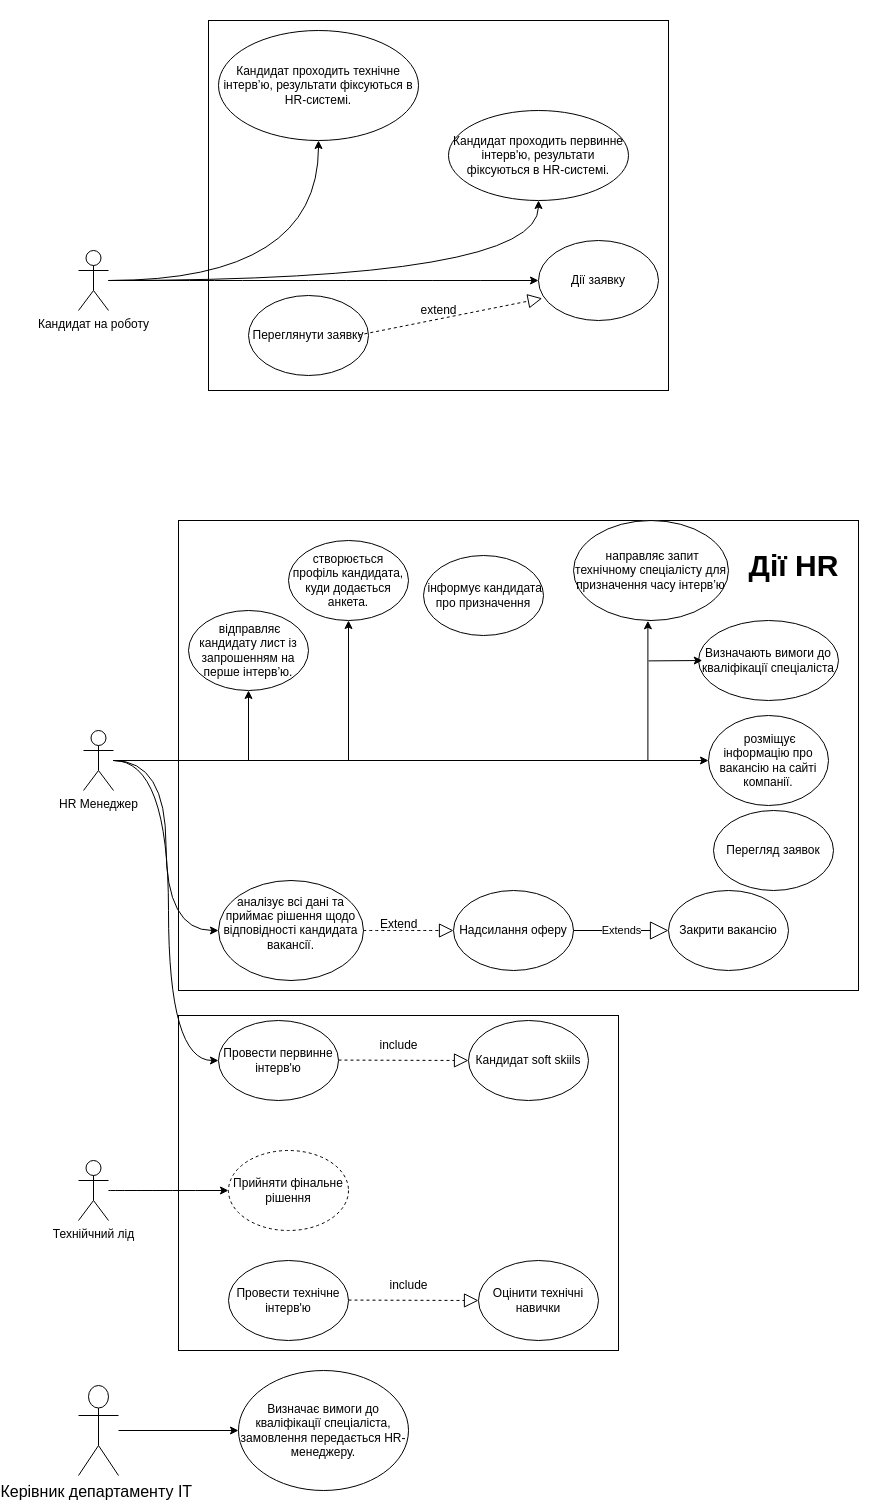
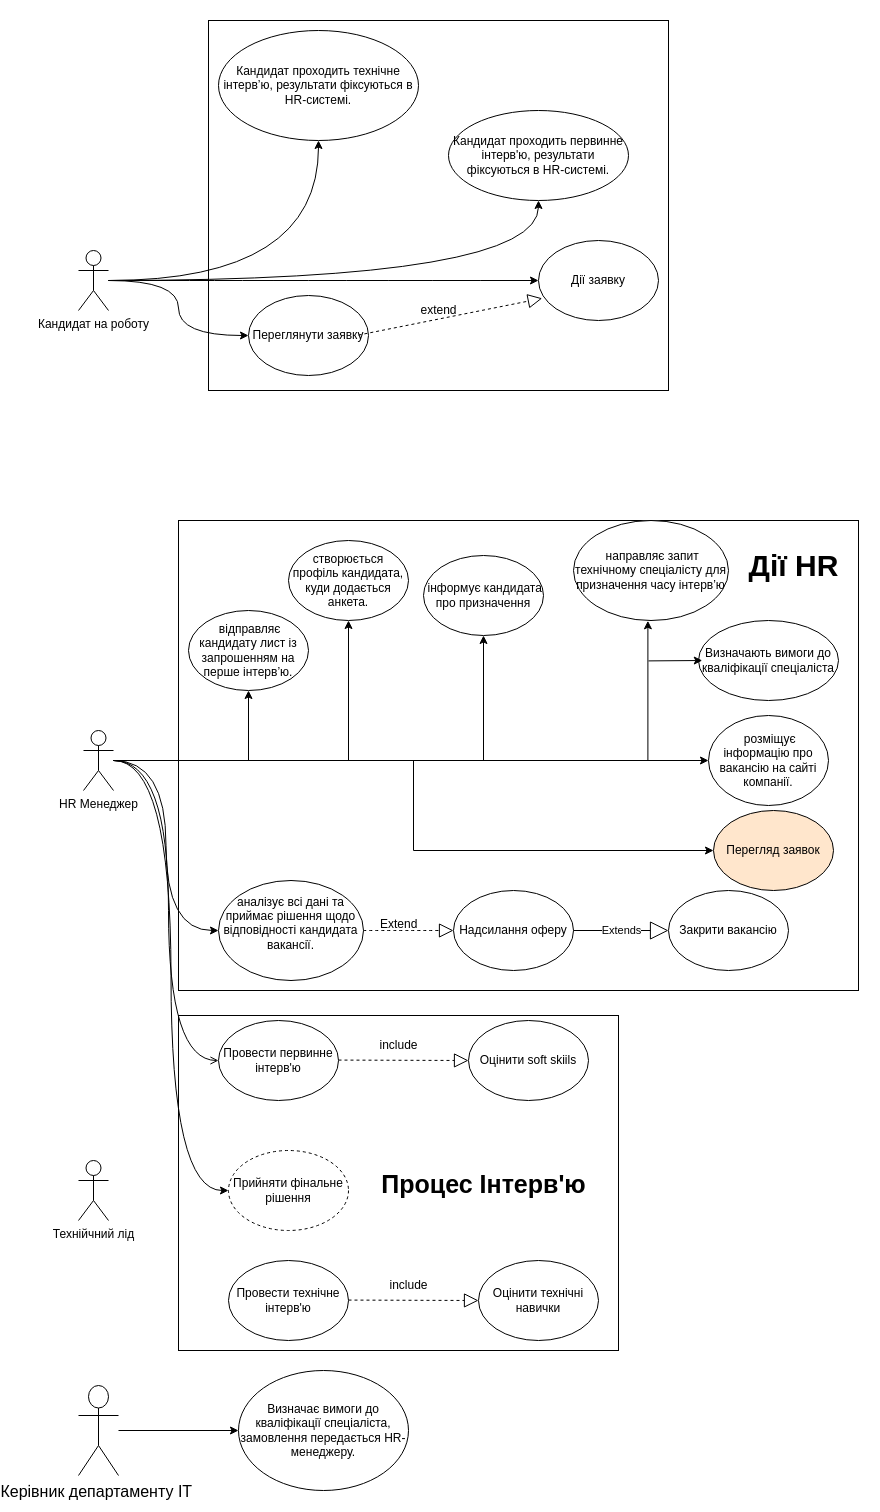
edge "Кандидат на роботу" -> "Переглянути заявку": added
edge "HR Менеджер" -> "інформує кандидата про призначення": added
edge "HR Менеджер" -> "Перегляд заявок": added
node "Перегляд заявок": fillcolor #ffffff -> #ffe6cc
edge "HR Менеджер" -> "Провести первинне інтерв'ю": arrowhead classic -> open
node "Кандидат soft skiils": label "Кандидат soft skiils" -> "Оцінити soft skiils"
edge "HR Менеджер" -> "Прийняти фінальне рішення": added
node "Процес Інтерв'ю": added
edge "Технійчний лід" -> "Прийняти фінальне рішення": removed
